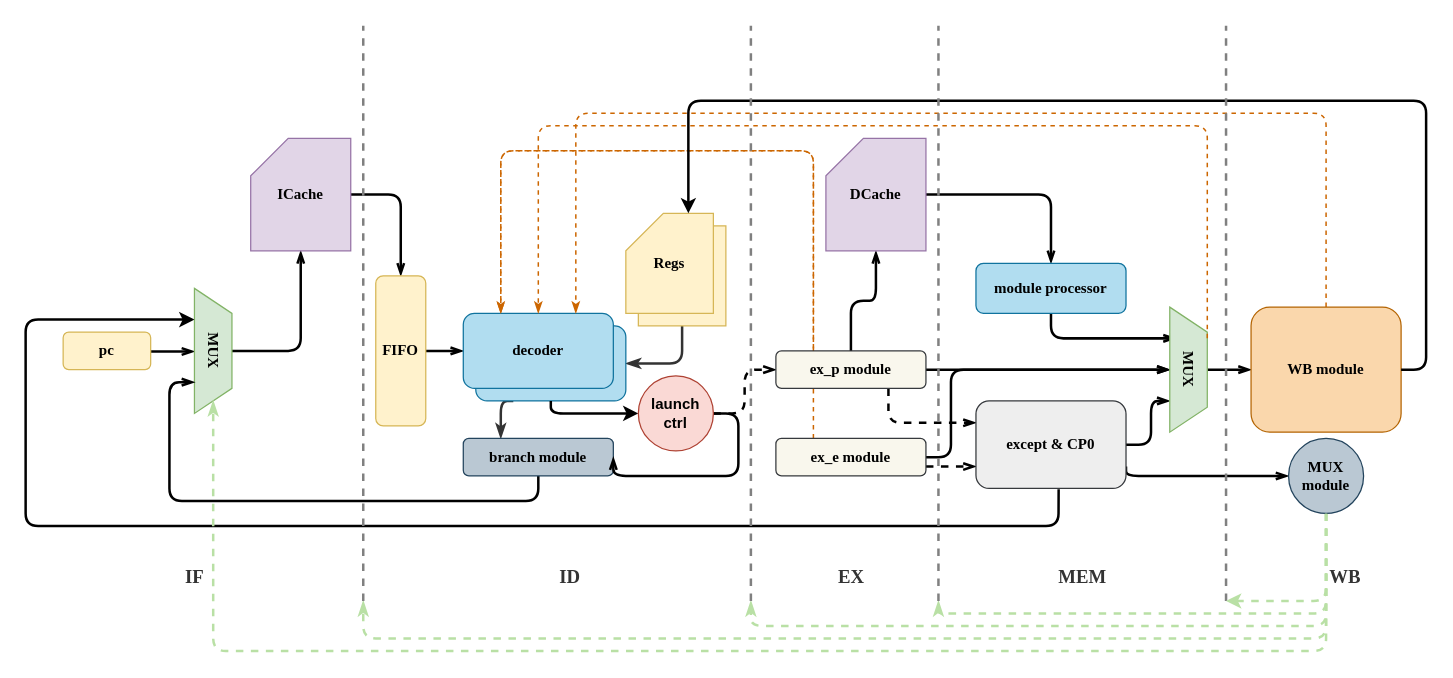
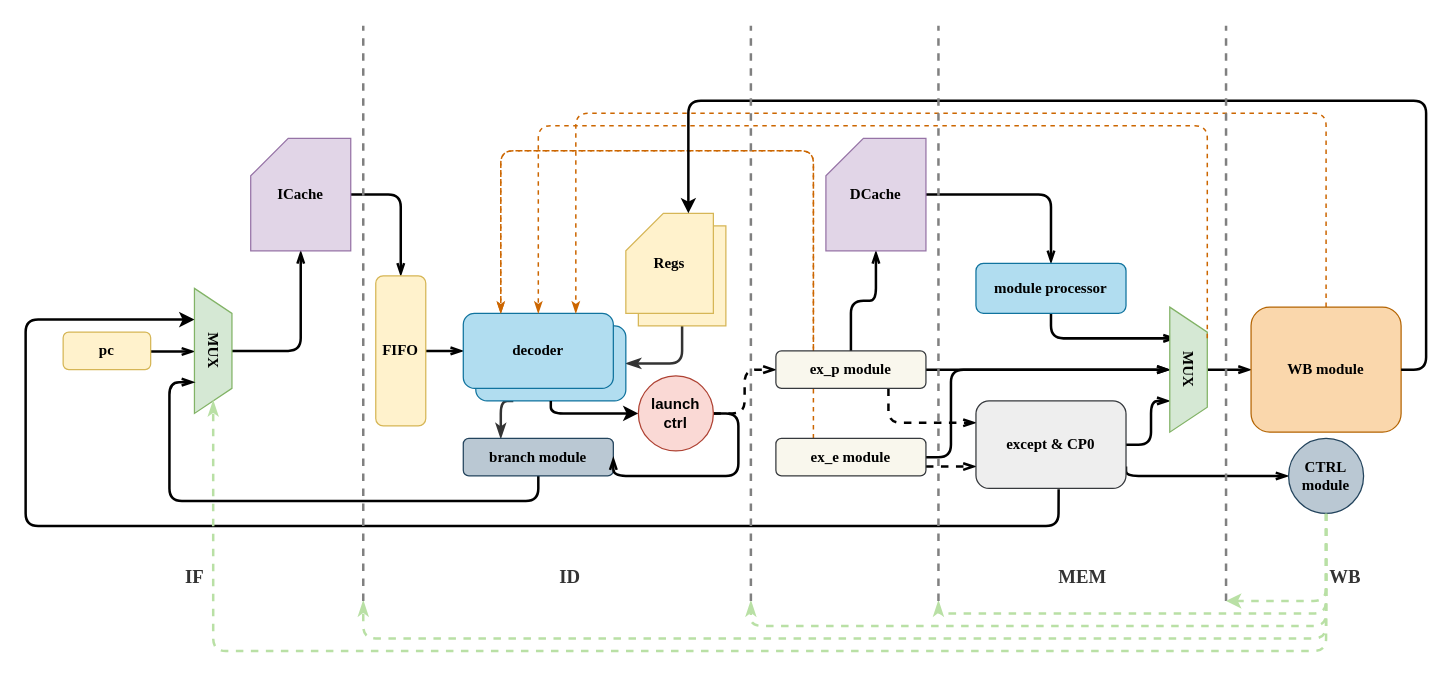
node "MUX module": label "MUX module" -> "CTRL module"
node "EX": removed
